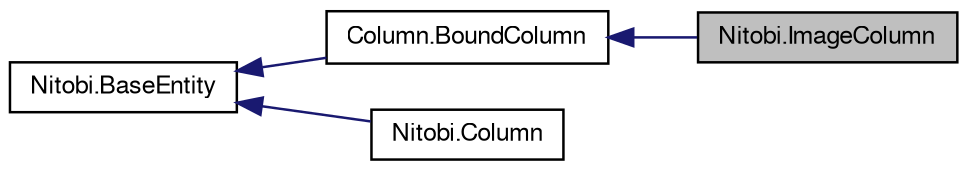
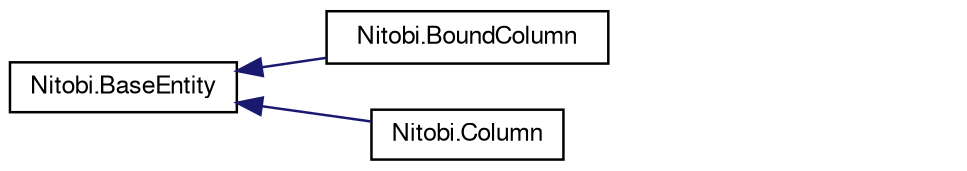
node "Column.BoundColumn": label "Column.BoundColumn" -> "Nitobi.BoundColumn"
node "Nitobi.ImageColumn": removed
